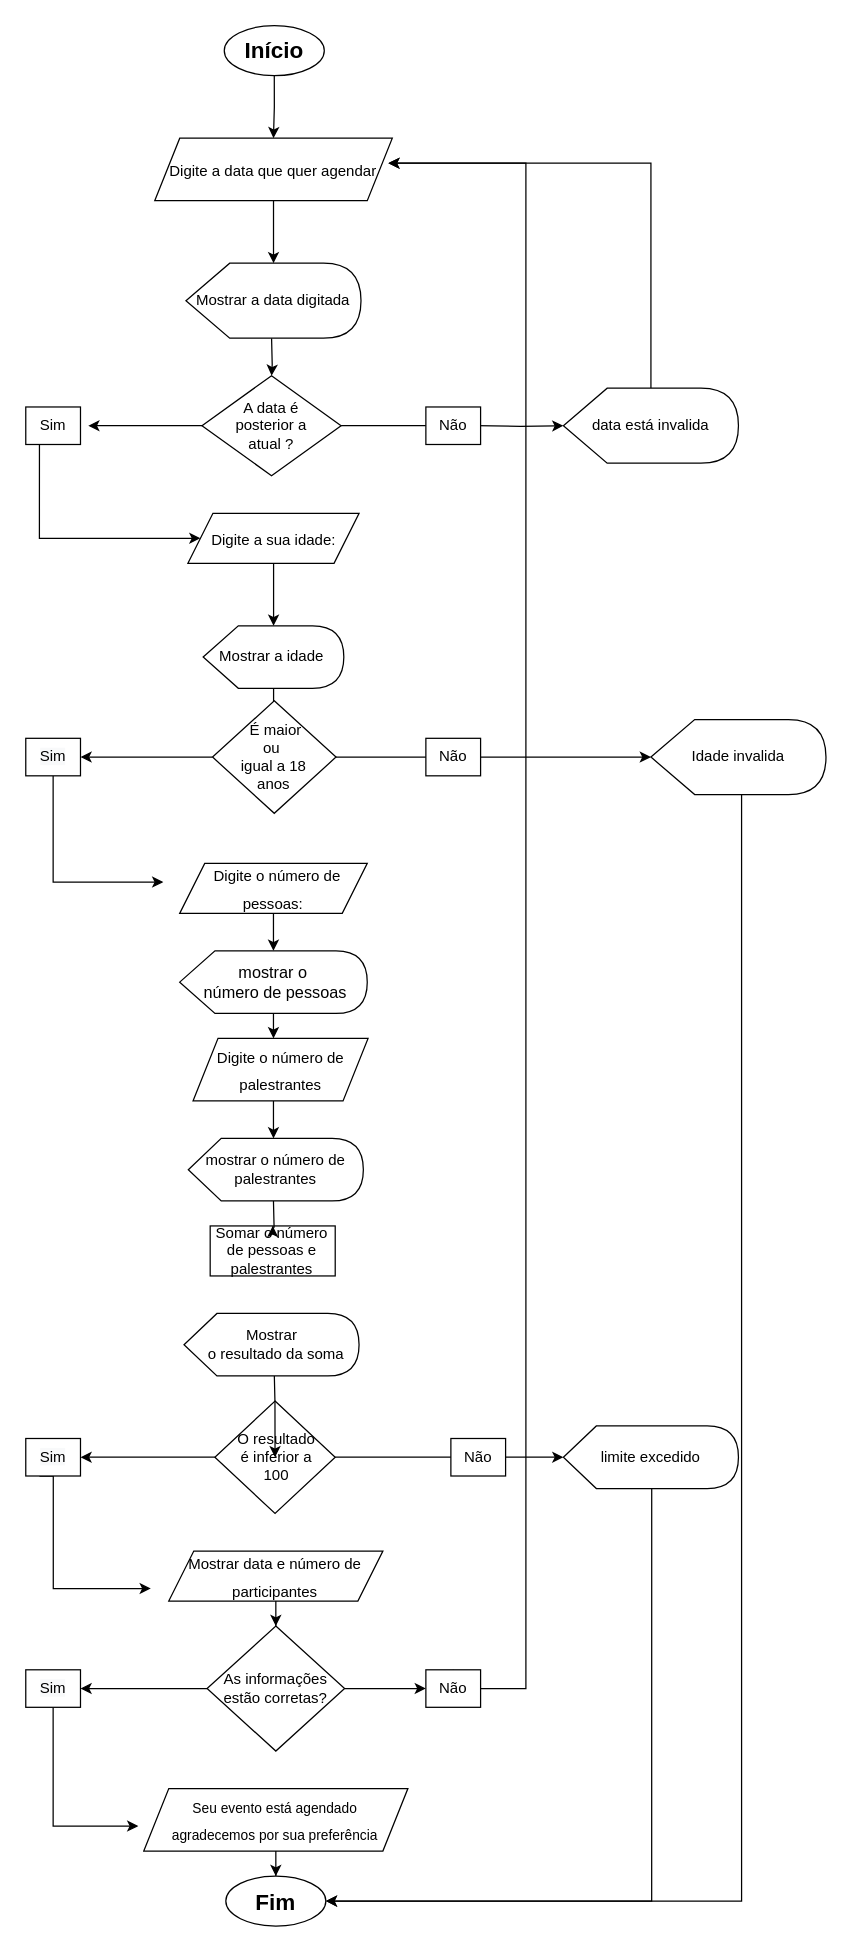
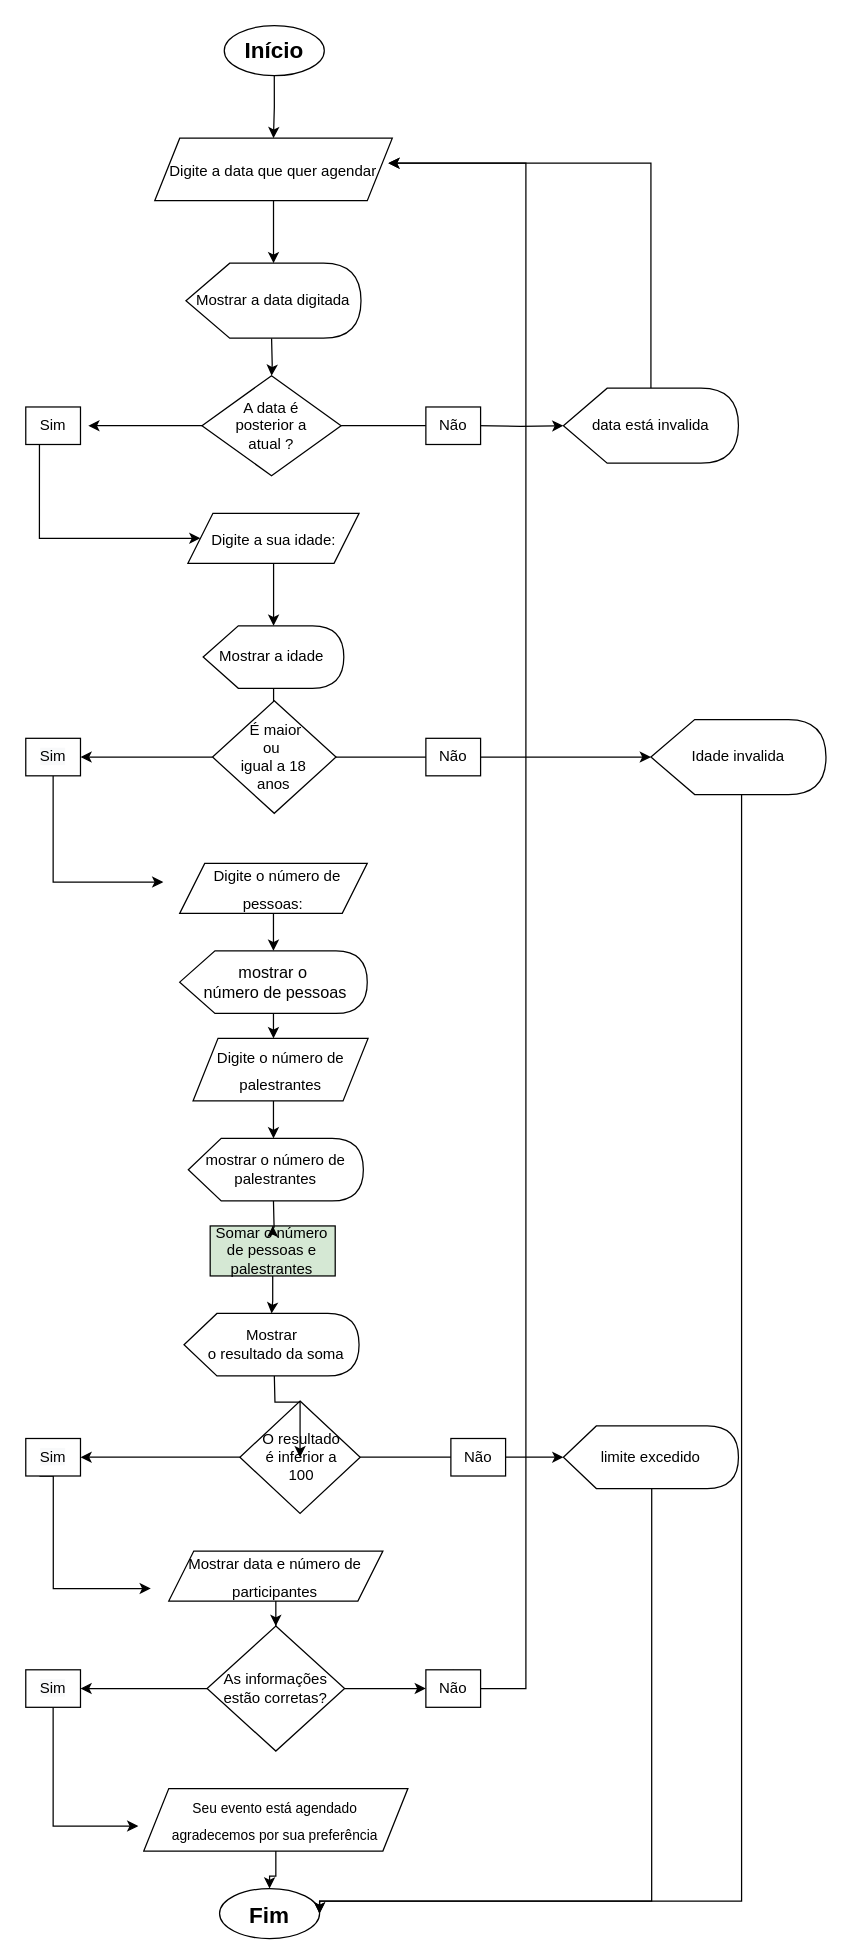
node "Somar o número de pessoas e palestrantes": fillcolor #ffffff -> #d5e8d4
edge "Somar o número de pessoas e palestrantes" -> "Mostrar o resultado da soma": added
node "O resultado é inferior a 100": moved (275, 1457) -> (300, 1457)
node "Fim": moved (276, 1901) -> (269, 1913)
